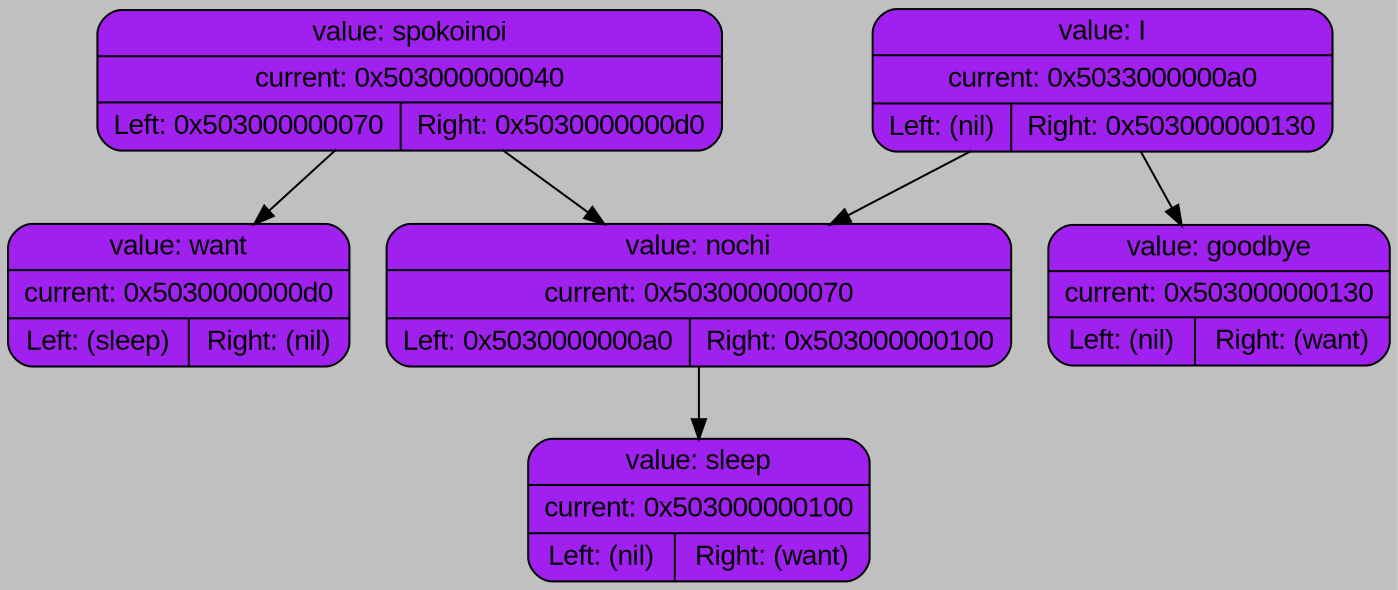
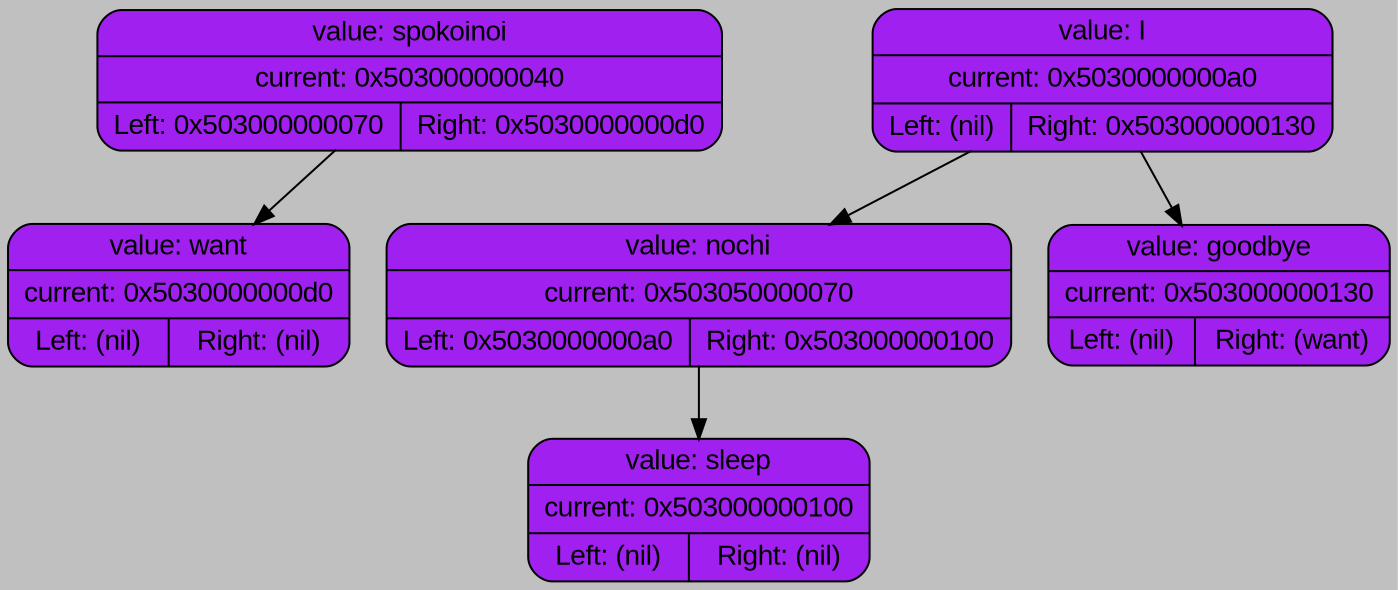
node "value: I": text "current: 0x5033000000a0" -> "current: 0x5030000000a0"
edge "value: spokoinoi" -> "value: nochi": removed
node "value: nochi": text "current: 0x503000000070" -> "current: 0x503050000070"
node "value: want": text "Left: (sleep)" -> "Left: (nil)"
node "value: sleep": text "Right: (want)" -> "Right: (nil)"
